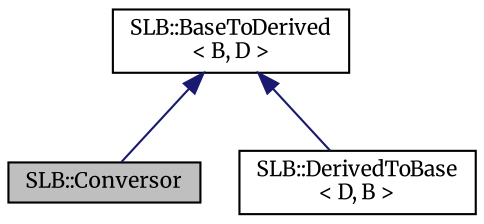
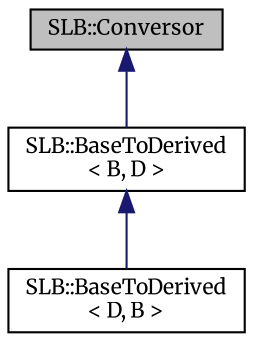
edge "SLB::Conversor" -> "SLB::BaseToDerived < B, D >": reversed
node "SLB::DerivedToBase < D, B >": label "SLB::DerivedToBase < D, B >" -> "SLB::BaseToDerived < D, B >"
